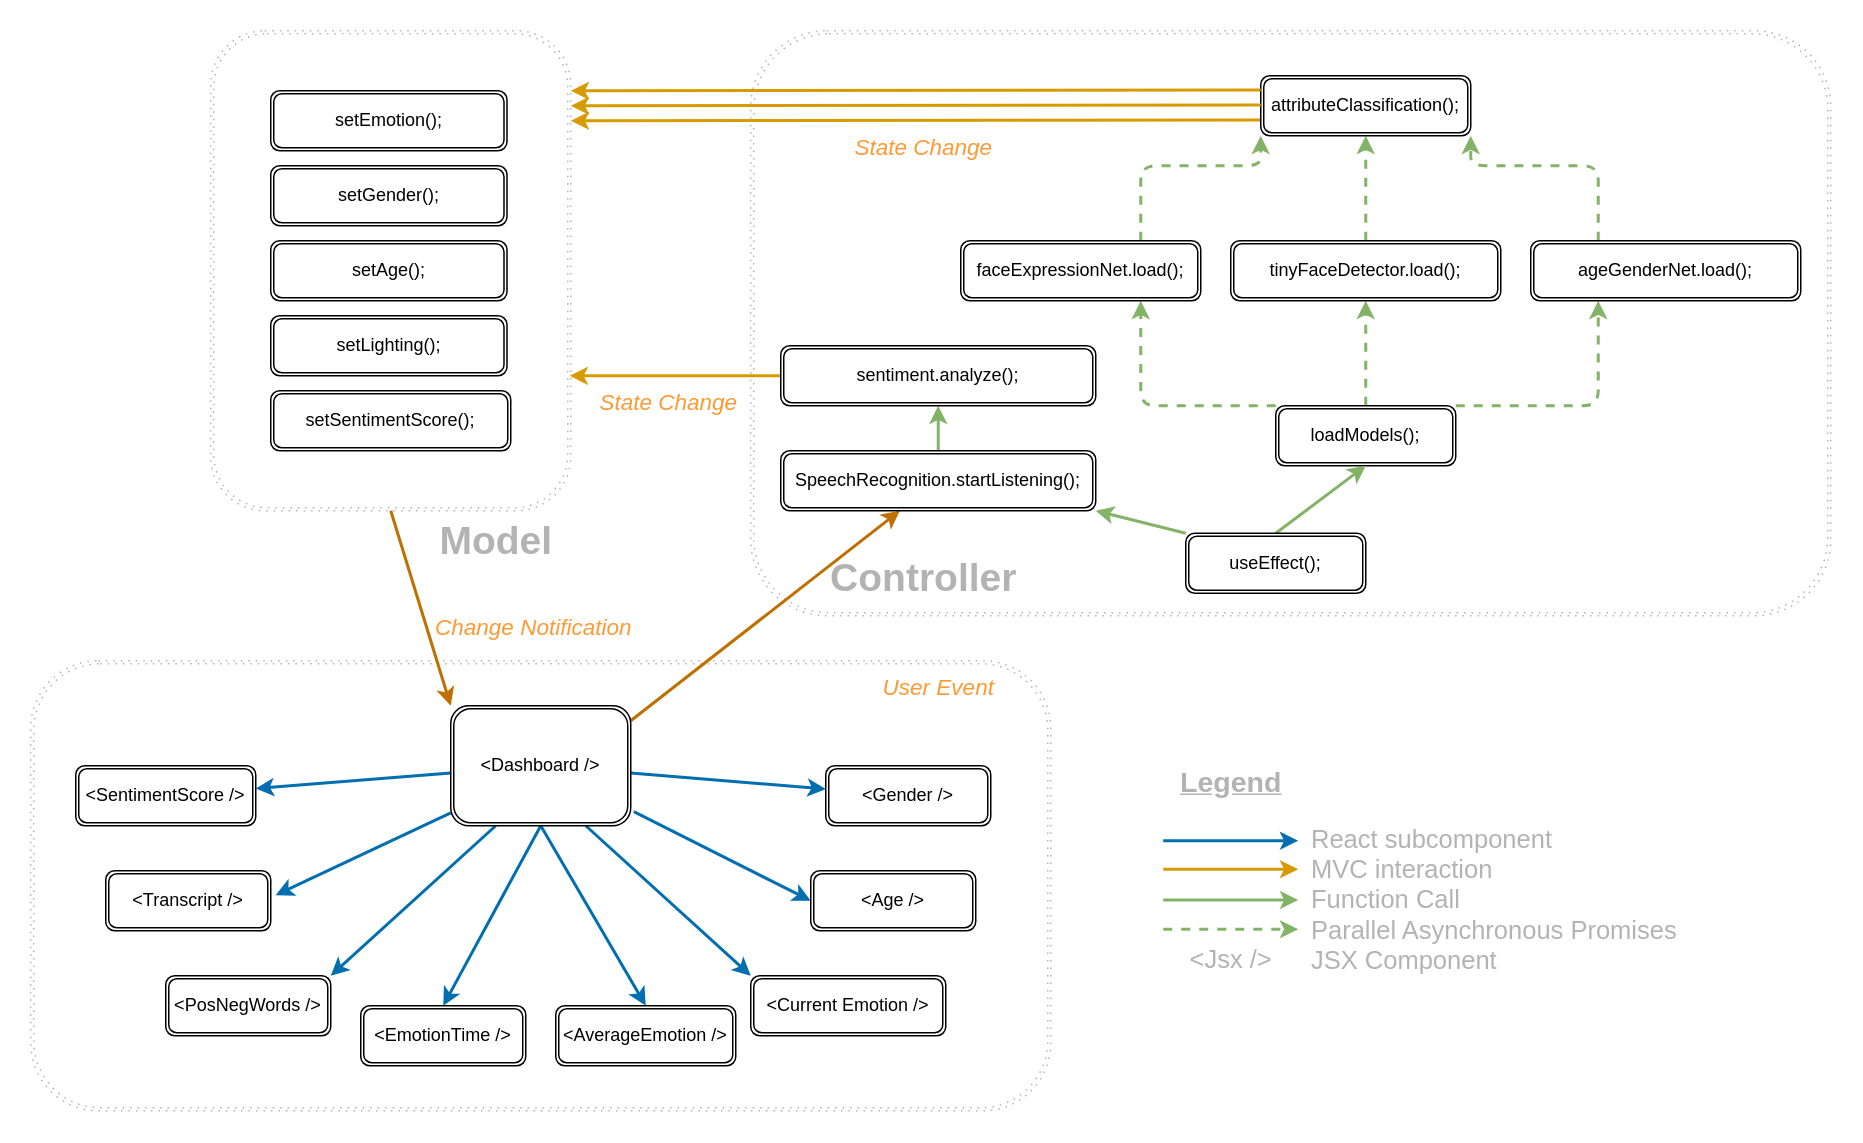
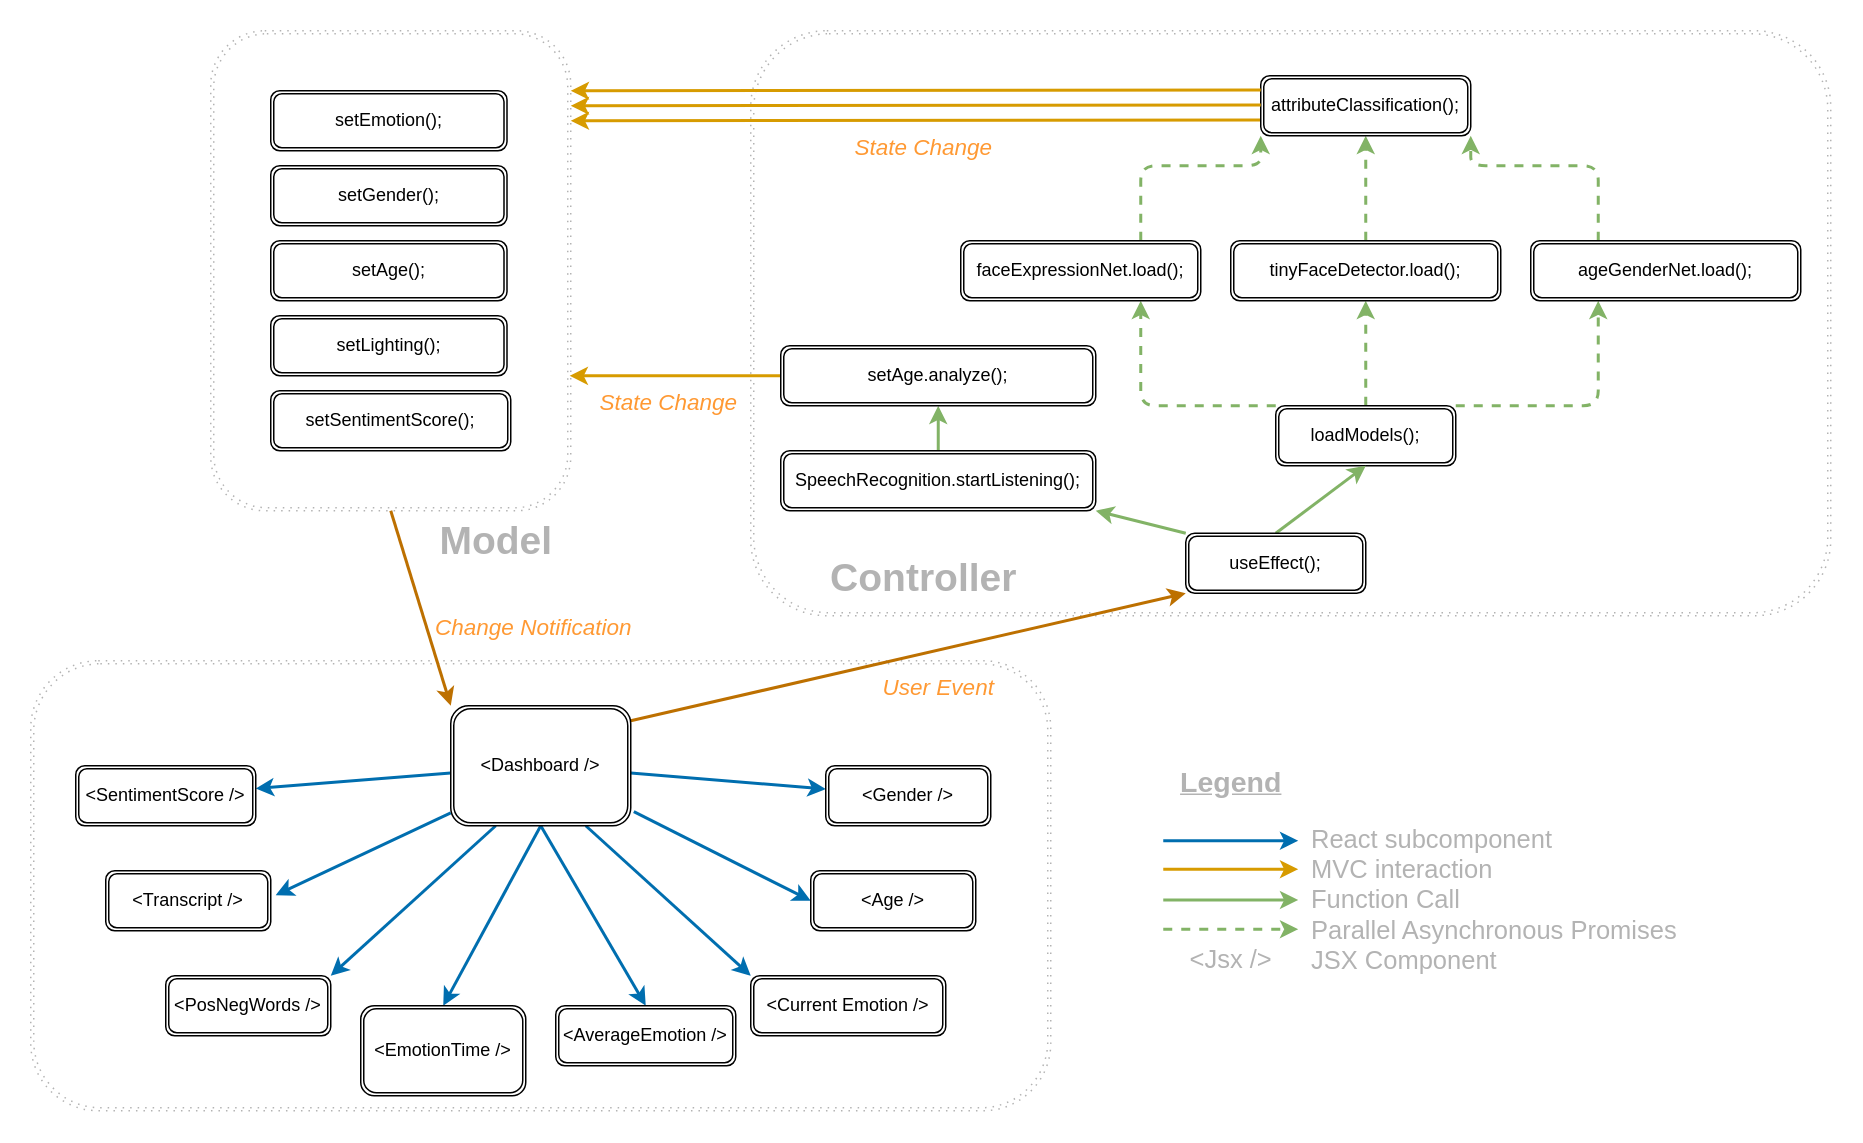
node "sentiment.analyze();": label "sentiment.analyze();" -> "setAge.analyze();"
edge "<Dashboard />" -> "SpeechRecognition.startListening();": now "<Dashboard />" -> "useEffect();"
node "<EmotionTime />": size 165x60 -> 165x90
